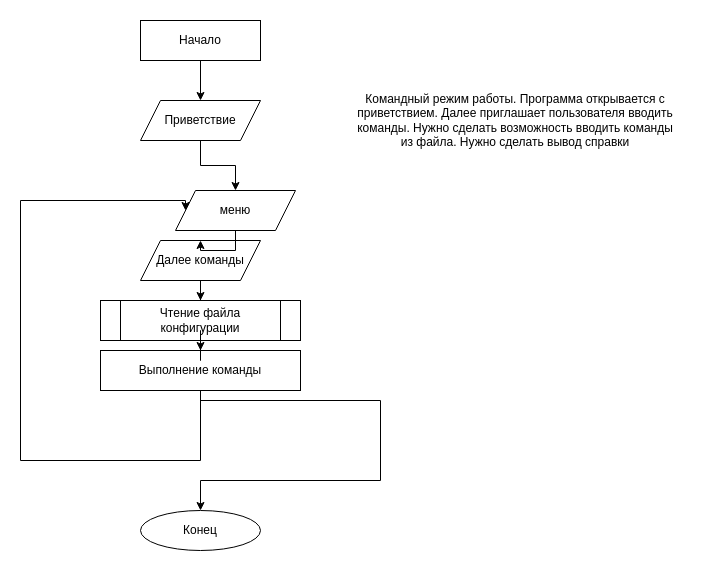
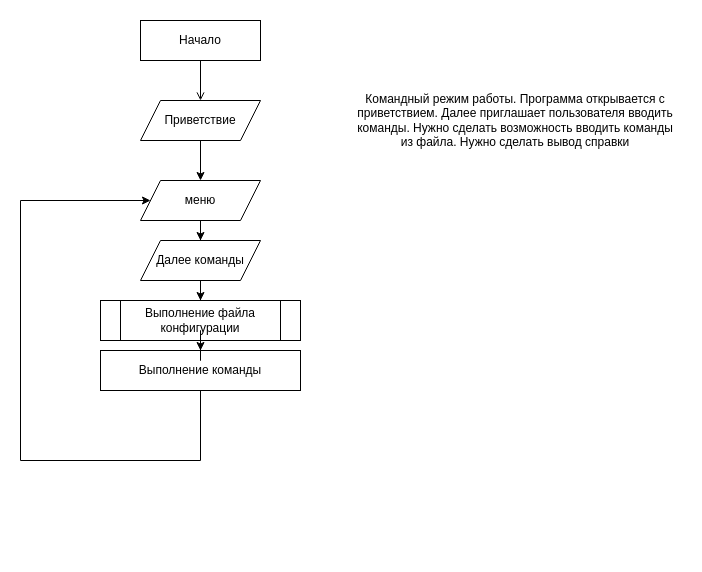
edge "Начало" -> "Приветствие": arrowhead classic -> open
node "меню": moved (236, 211) -> (201, 201)
node "Чтение файла конфигурации": label "Чтение файла конфигурации" -> "Выполнение файла конфигурации"
edge "Выполнение команды" -> "Конец": removed
node "Конец": removed
